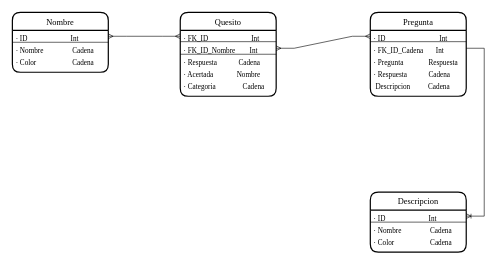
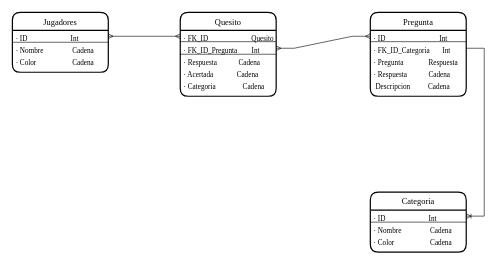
node "Nombre": label "Nombre" -> "Jugadores"
node "· FK_ID Int": label "· FK_ID Int" -> "· FK_ID Quesito"
node "· FK_ID_Nombre Int": label "· FK_ID_Nombre Int" -> "· FK_ID_Pregunta Int"
node "· FK_ID_Cadena Int": label "· FK_ID_Cadena Int" -> "· FK_ID_Categoria Int"
node "· Acertada Nombre": label "· Acertada Nombre" -> "· Acertada Cadena"
node "Descripcion": label "Descripcion" -> "Categoria"
